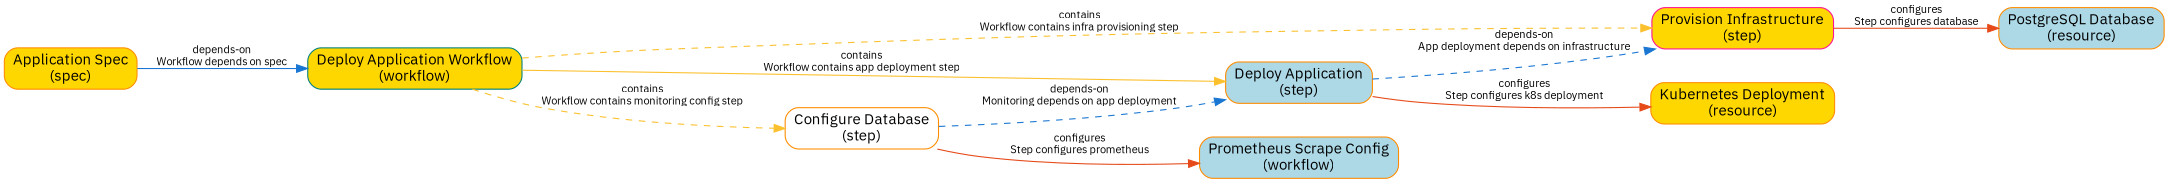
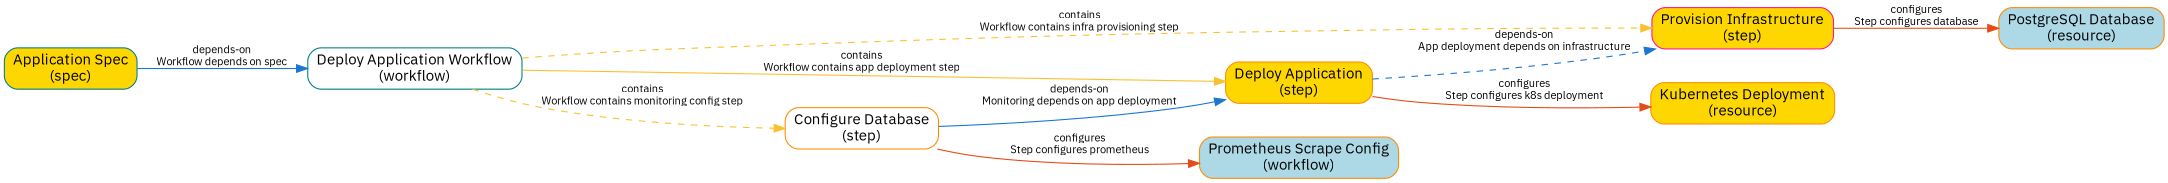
node "Application Spec (spec)": color darkorange -> teal
node "Deploy Application Workflow (workflow)": fillcolor gold -> white
node "Deploy Application (step)": fillcolor lightblue -> gold
edge "Configure Database (step)" -> "Deploy Application (step)": style dashed -> solid
